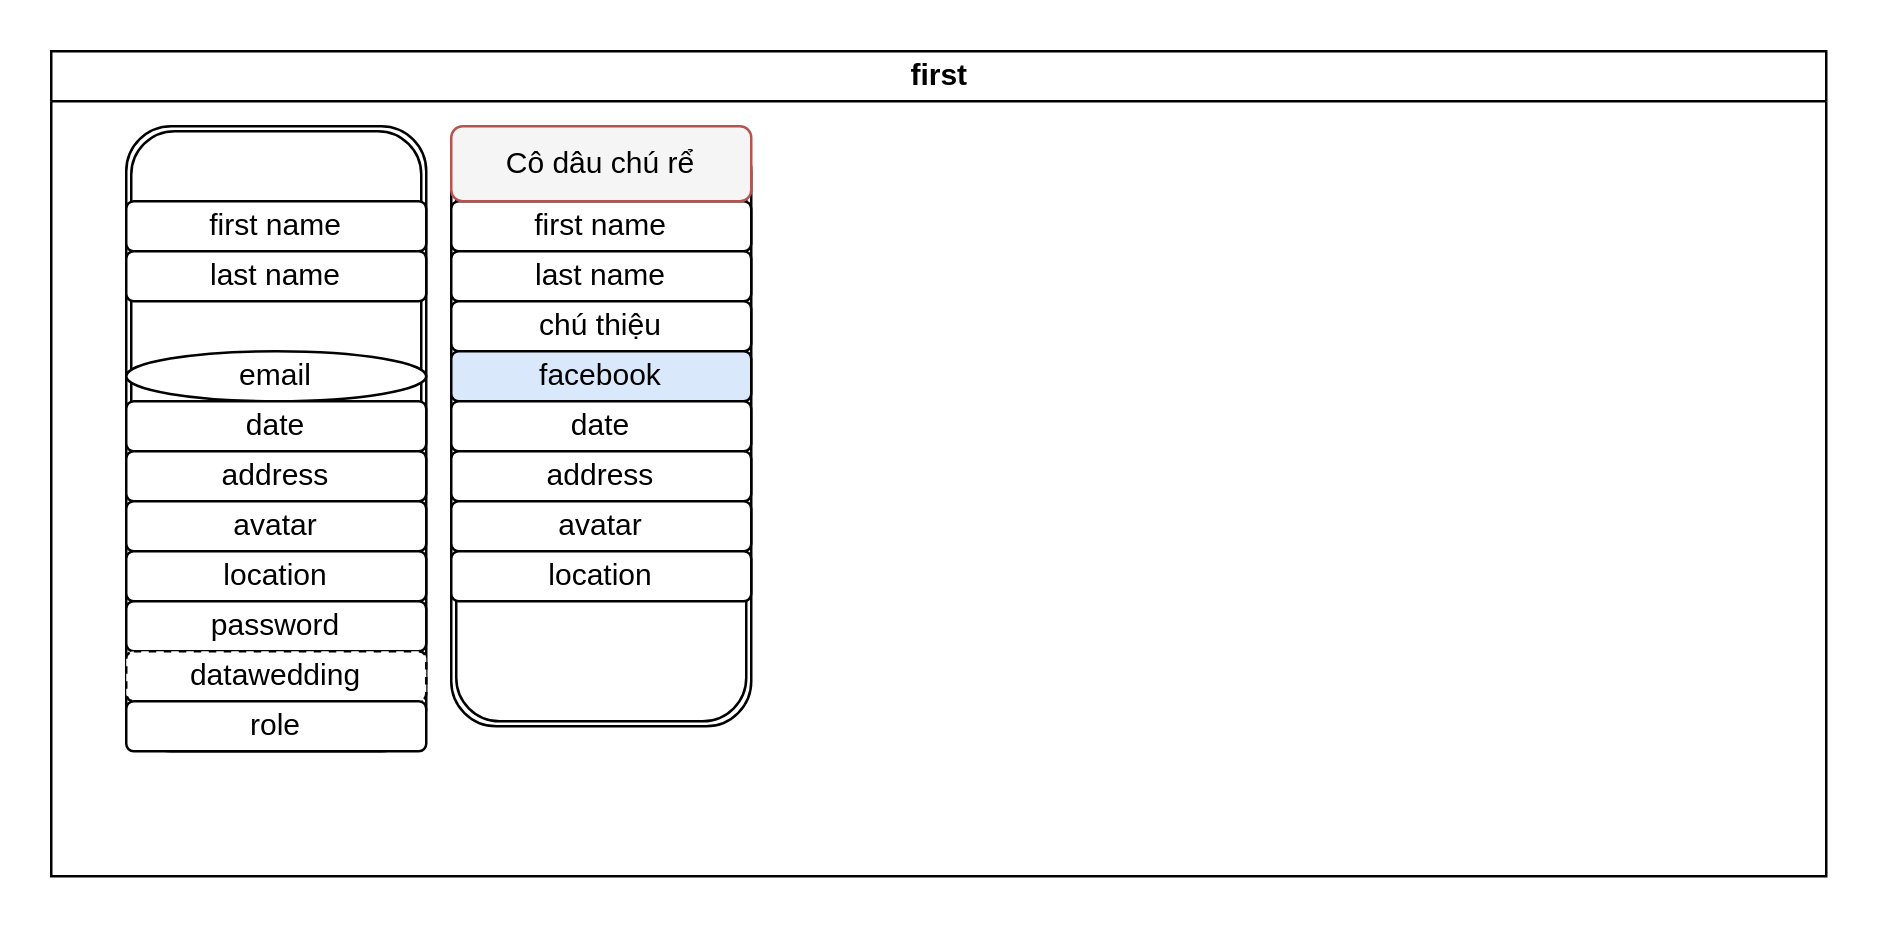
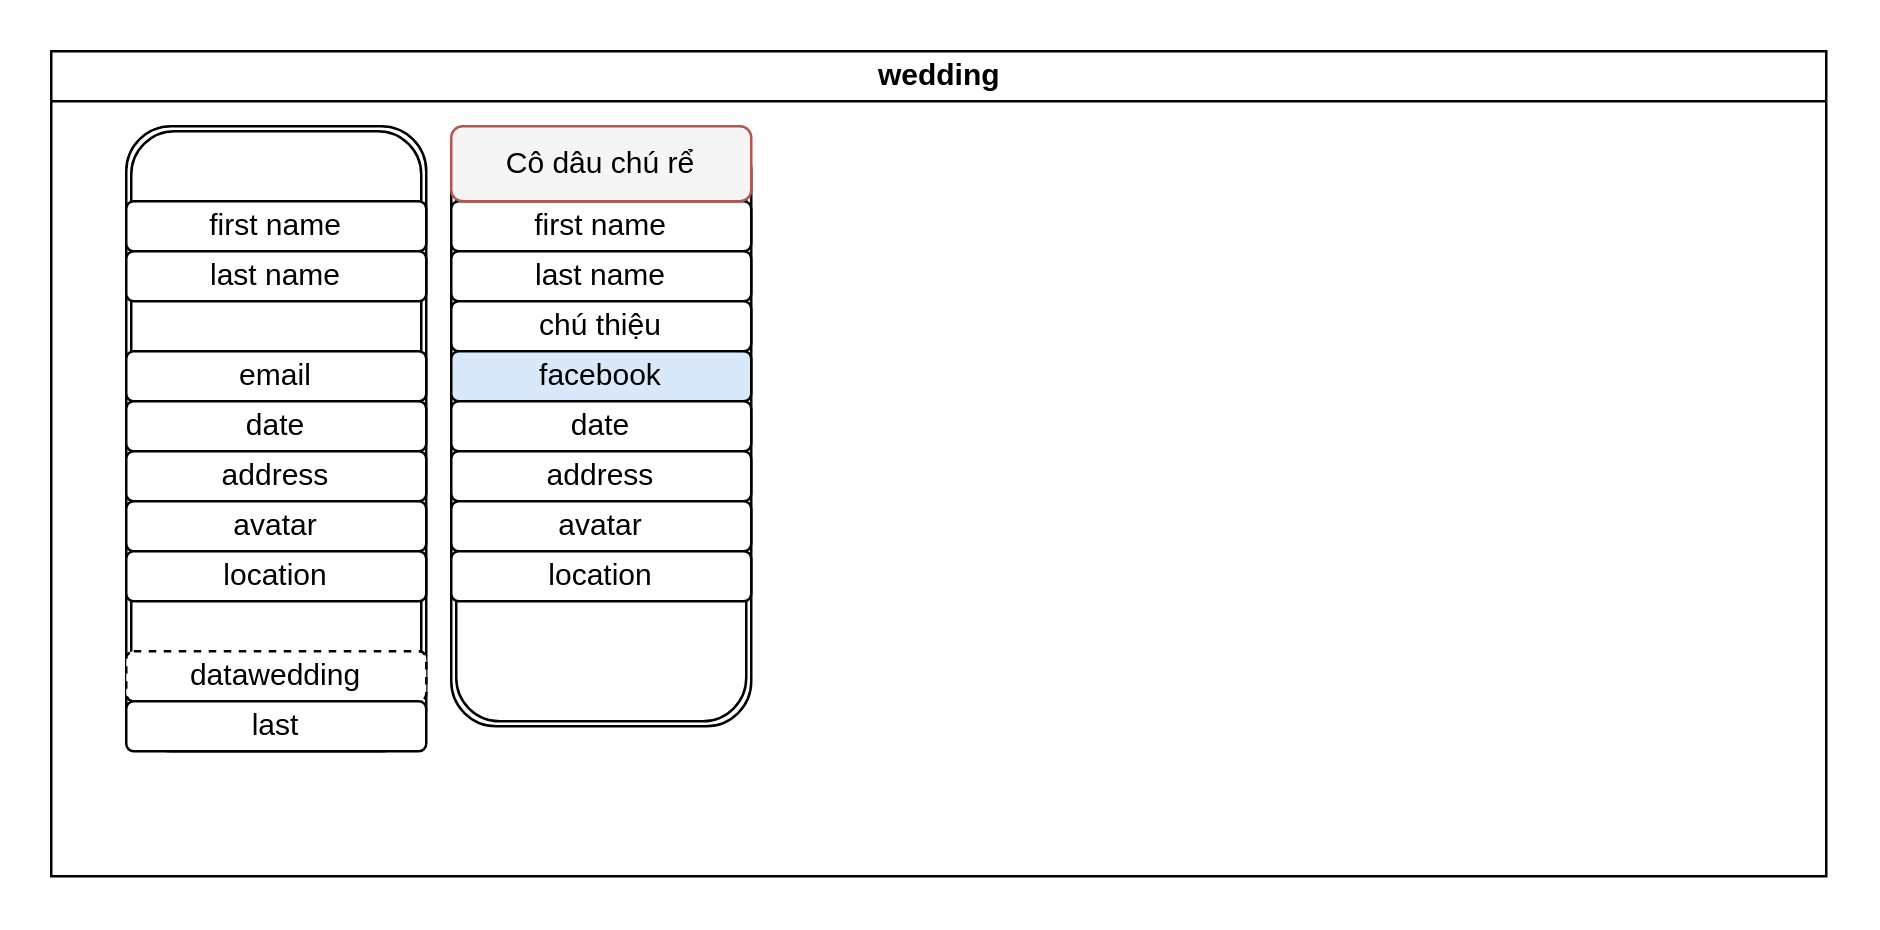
node "first": label "first" -> "wedding"
node "email": shape ellipse -> rounded rectangle
node "password": removed
node "role": label "role" -> "last"
